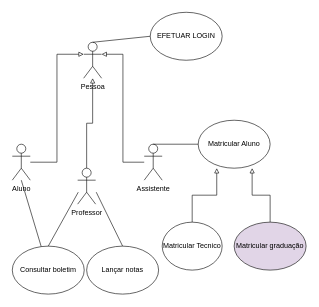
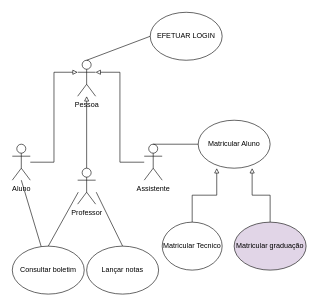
node "Pessoa": moved (93, 60) -> (87, 78)
